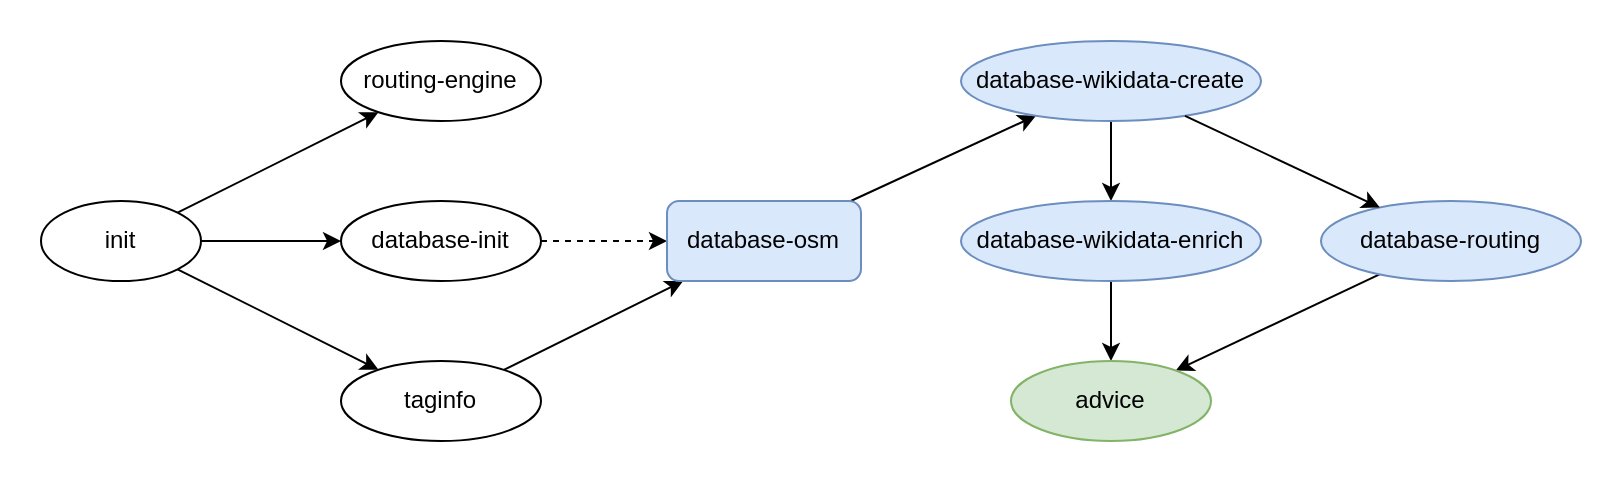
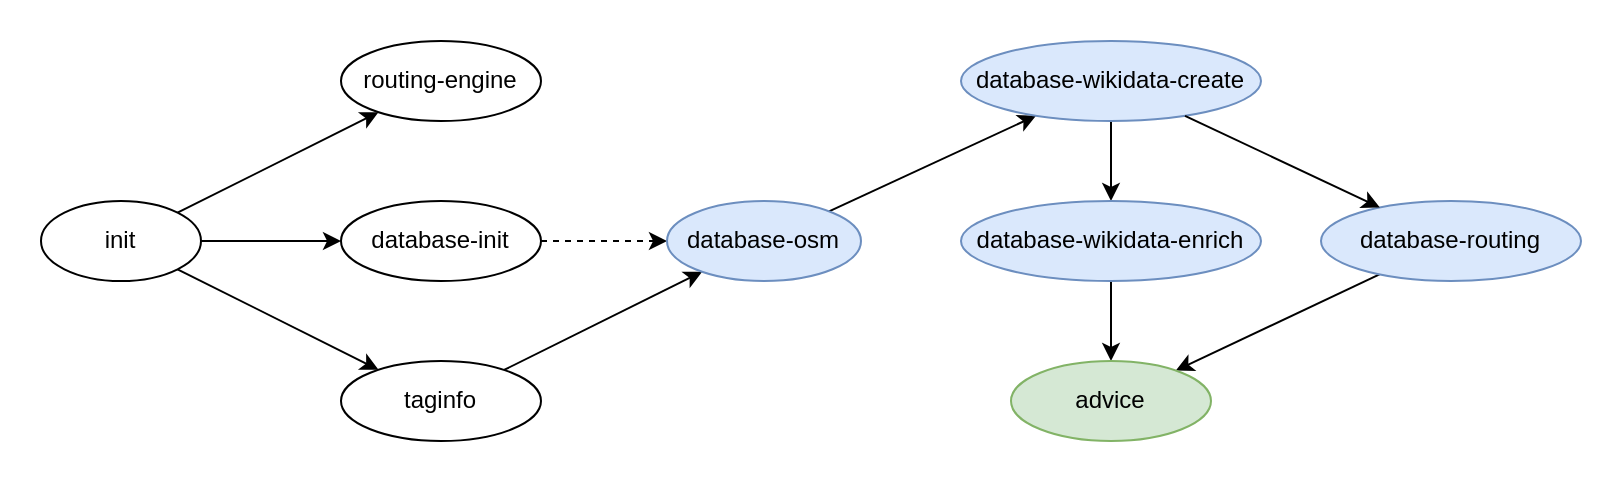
node "database-osm": shape rounded rectangle -> ellipse
